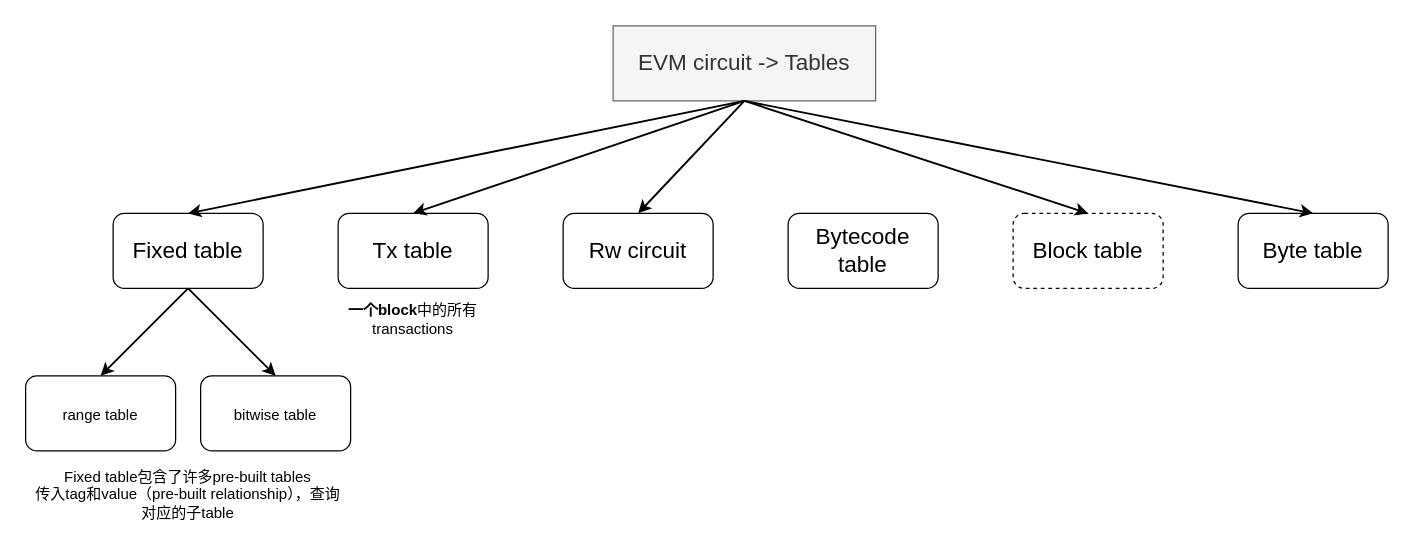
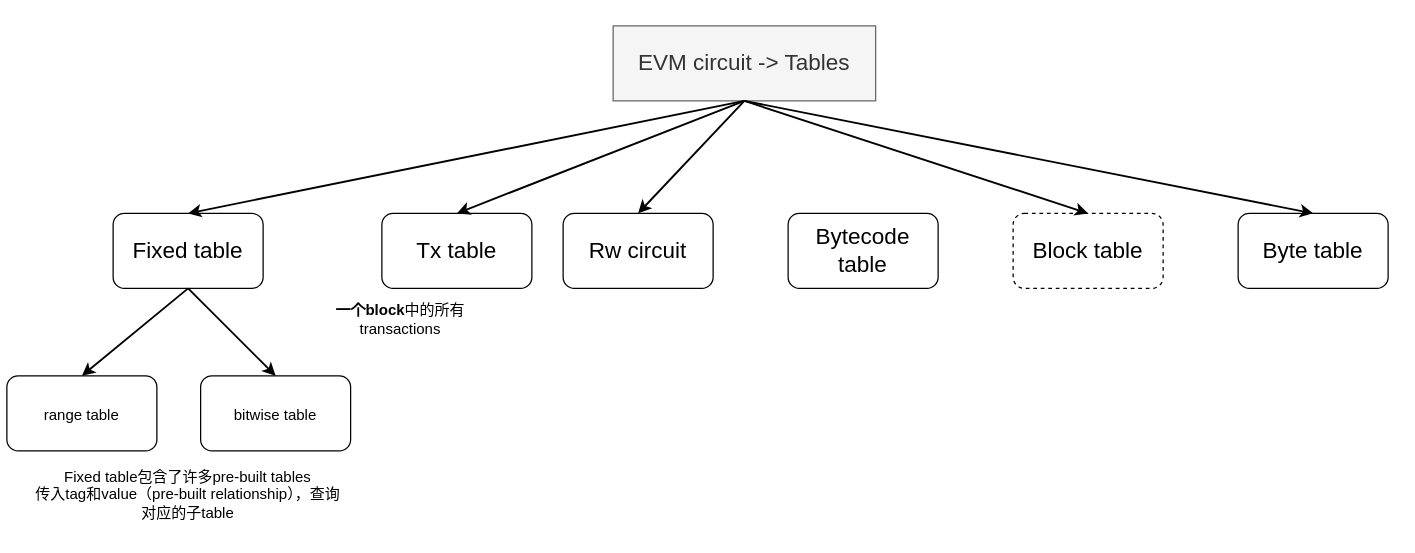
node "Tx table": moved (413, 251) -> (457, 251)
node "一个block中的所有transactions": moved (413, 319) -> (401, 319)
node "range table": moved (101, 413) -> (82, 413)
